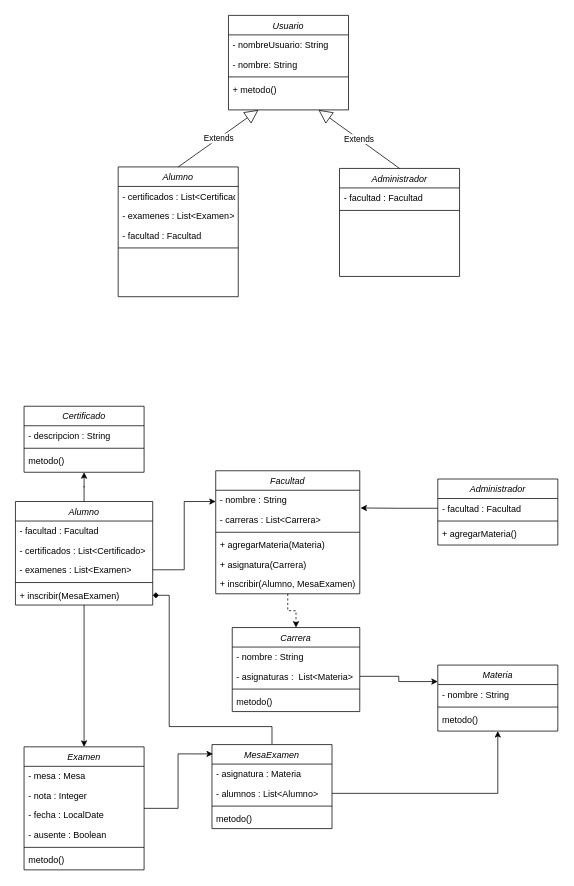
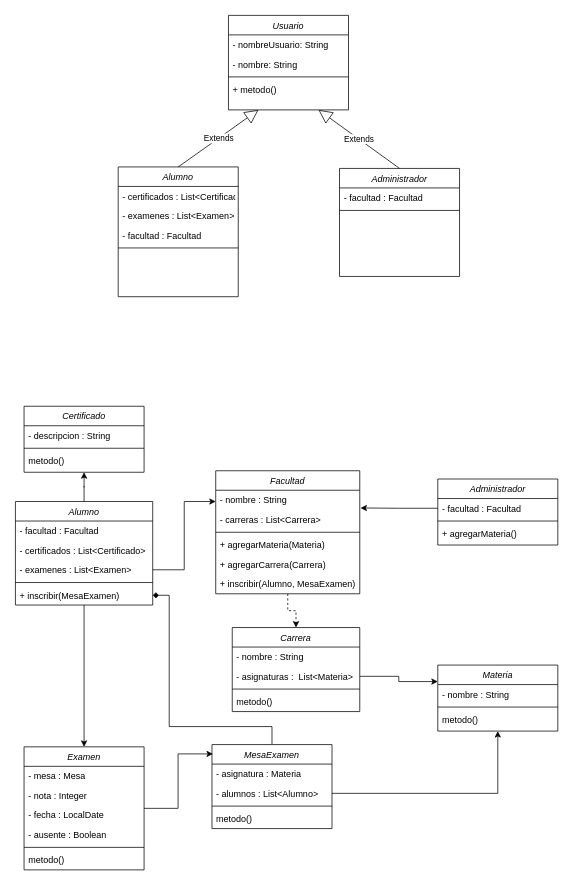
node "+ asignatura(Carrera)": label "+ asignatura(Carrera)" -> "+ agregarCarrera(Carrera)"
